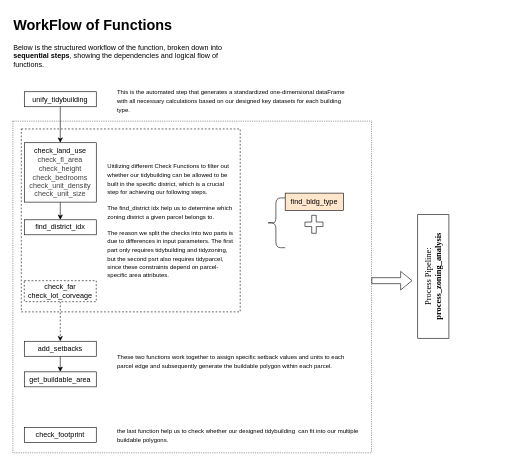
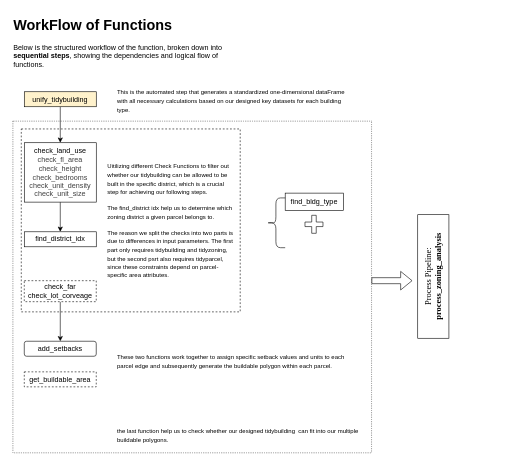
node "unify_tidybuilding": fillcolor #ffffff -> #fff2cc
node "find_bldg_type": fillcolor #ffe6cc -> #ffffff
node "find_district_idx": moved (60, 227) -> (60, 239)
edge "check_far check_lot_corveage" -> "add_setbacks": style dashed -> solid
node "add_setbacks": shape rectangle -> rounded rectangle
edge "add_setbacks" -> "get_buildable_area": removed
node "get_buildable_area": style solid -> dashed
node "check_footprint": removed
